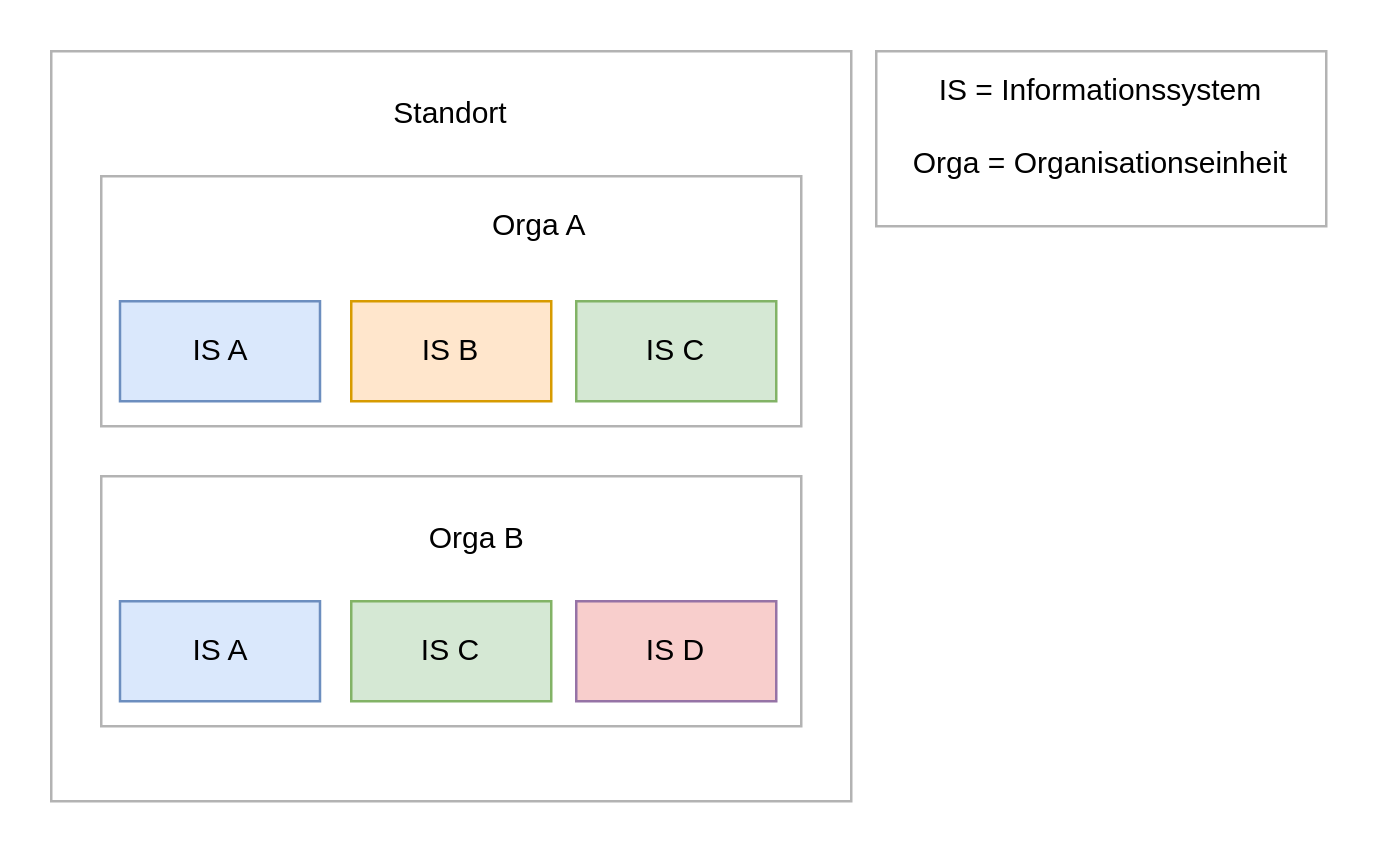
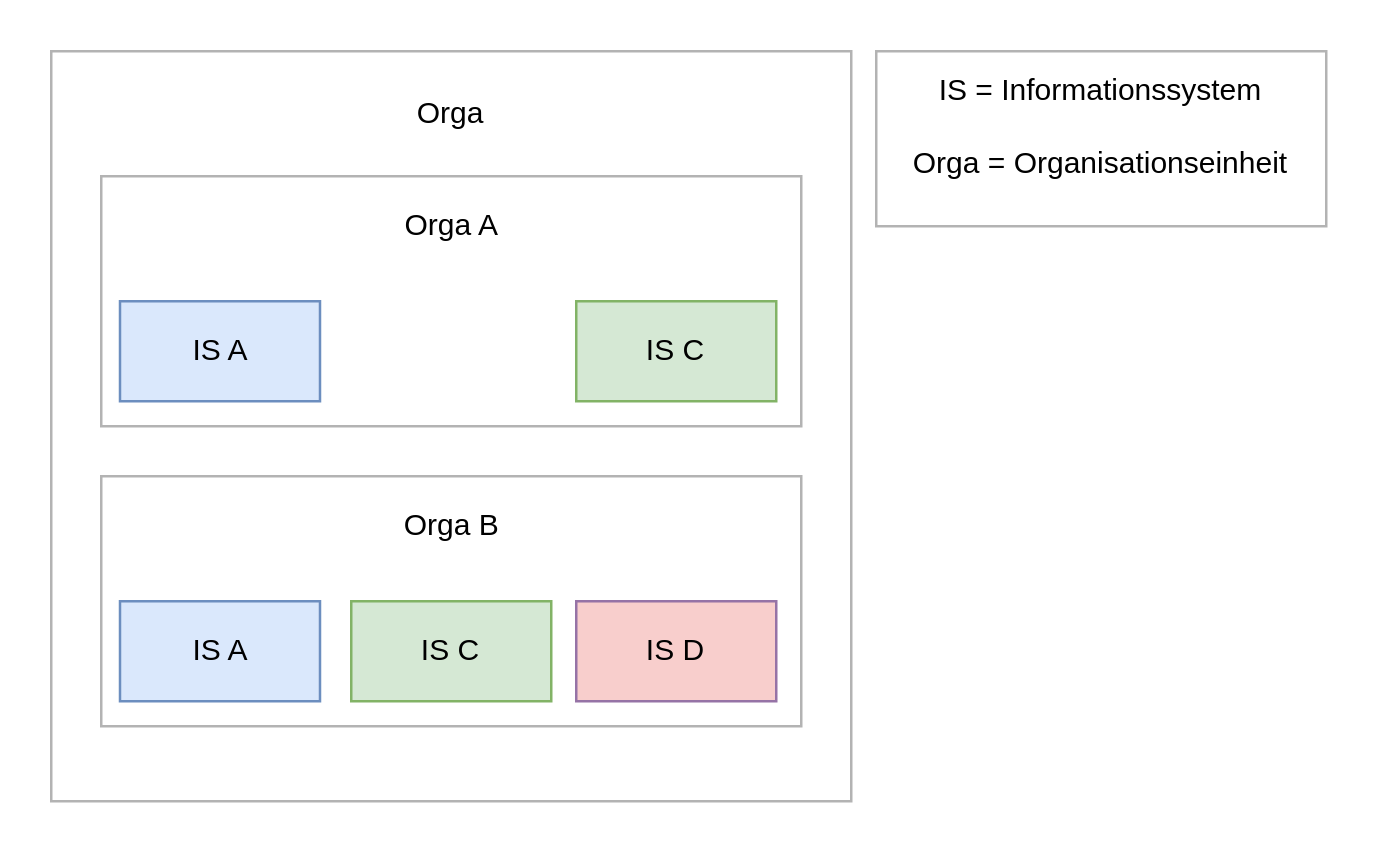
node "Standort": label "Standort" -> "Orga"
node "Orga A": moved (539, 226) -> (451, 226)
node "IS B": removed
node "Orga B": moved (476, 539) -> (451, 526)
